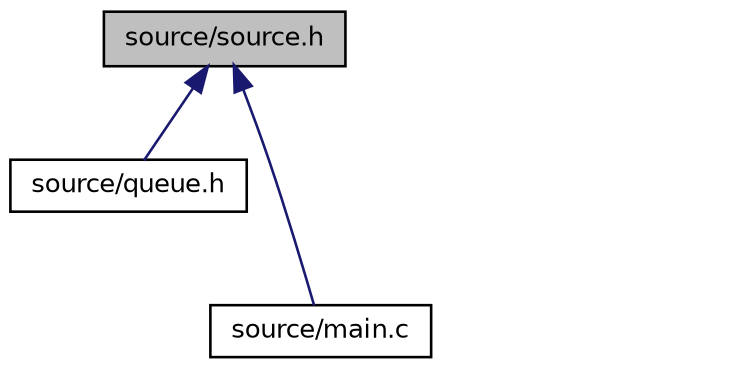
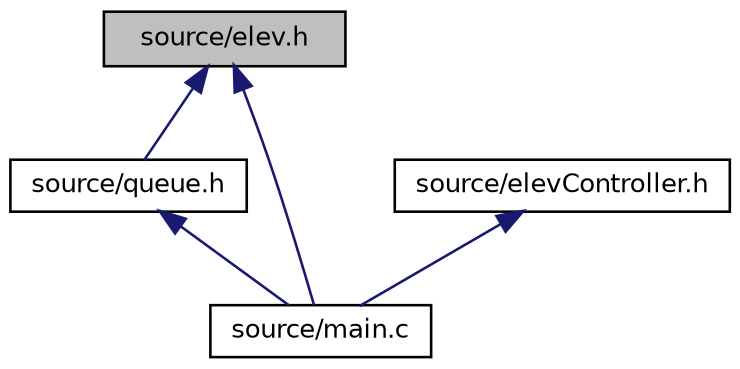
node "source/source.h": label "source/source.h" -> "source/elev.h"
node "source/elevController.h": added
edge "source/main.c" -> "source/queue.h": added
